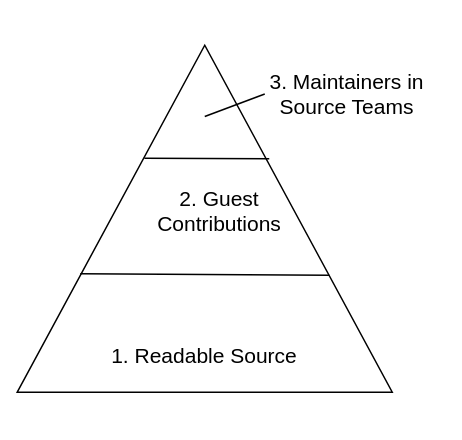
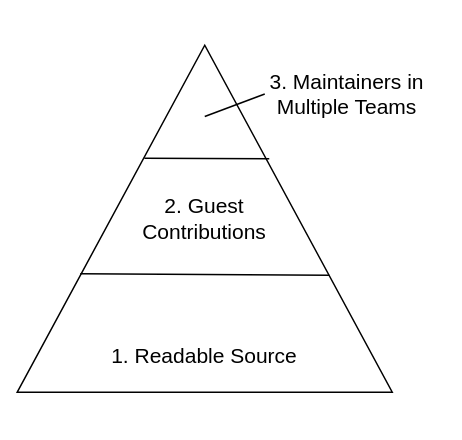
node "3. Maintainers in Source Teams": label "3. Maintainers in Source Teams" -> "3. Maintainers in Multiple Teams"
node "2. Guest Contributions": moved (220, 211) -> (205, 218)
